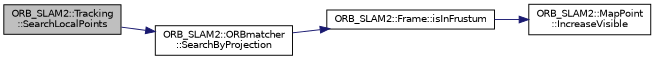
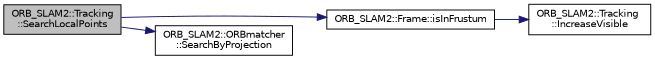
node "ORB_SLAM2::MapPoint ::IncreaseVisible": label "ORB_SLAM2::MapPoint ::IncreaseVisible" -> "ORB_SLAM2::Tracking ::IncreaseVisible"
edge "ORB_SLAM2::ORBmatcher ::SearchByProjection" -> "ORB_SLAM2::Frame::isInFrustum": now "ORB_SLAM2::Tracking ::SearchLocalPoints" -> "ORB_SLAM2::Frame::isInFrustum"
